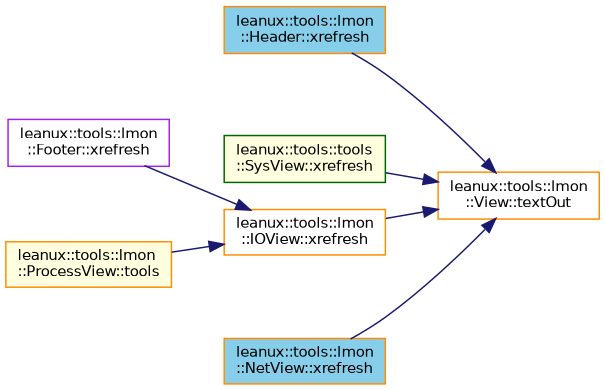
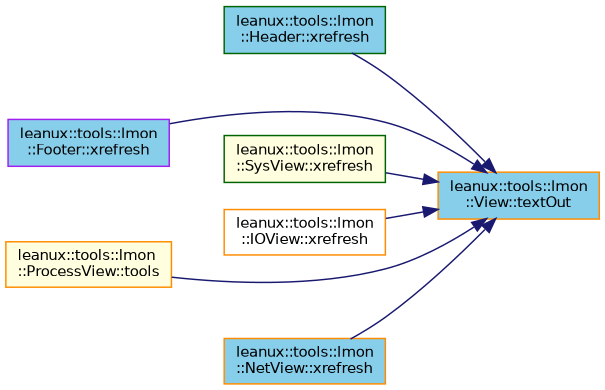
node "leanux::tools::lmon ::Header::xrefresh": color darkorange -> darkgreen
node "leanux::tools::lmon ::Footer::xrefresh": fillcolor white -> skyblue
node "leanux::tools::tools ::SysView::xrefresh": label "leanux::tools::tools ::SysView::xrefresh" -> "leanux::tools::lmon ::SysView::xrefresh"
edge "leanux::tools::lmon ::Footer::xrefresh" -> "leanux::tools::lmon ::IOView::xrefresh": now "leanux::tools::lmon ::Footer::xrefresh" -> "leanux::tools::lmon ::View::textOut"
node "leanux::tools::lmon ::View::textOut": fillcolor white -> skyblue
edge "leanux::tools::lmon ::ProcessView::tools" -> "leanux::tools::lmon ::IOView::xrefresh": now "leanux::tools::lmon ::ProcessView::tools" -> "leanux::tools::lmon ::View::textOut"
